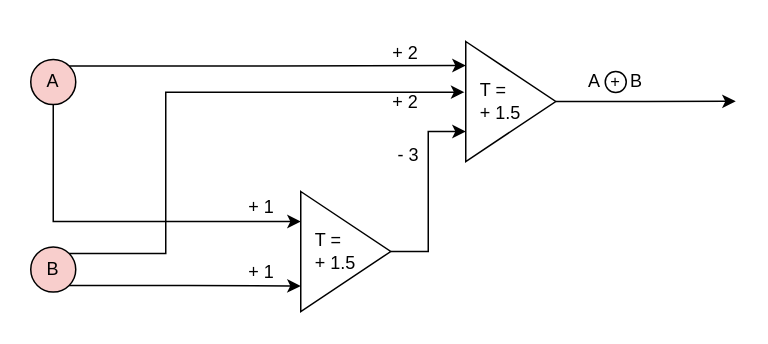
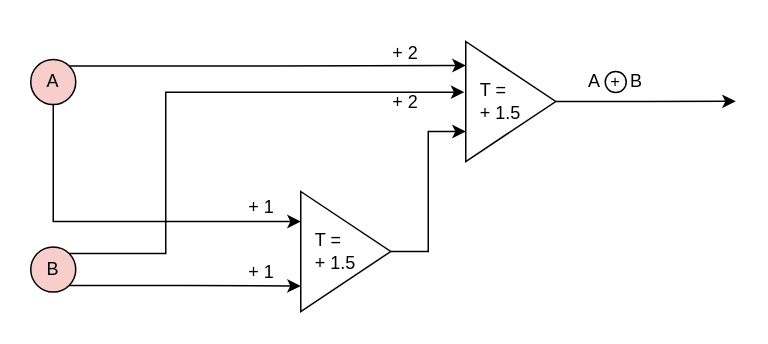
node "- 3": removed
